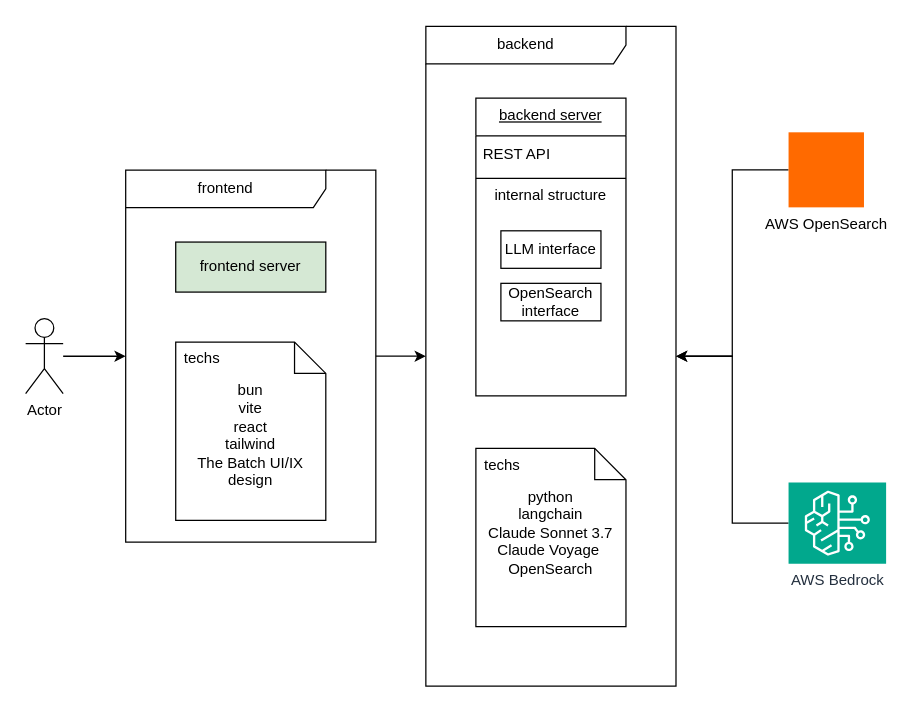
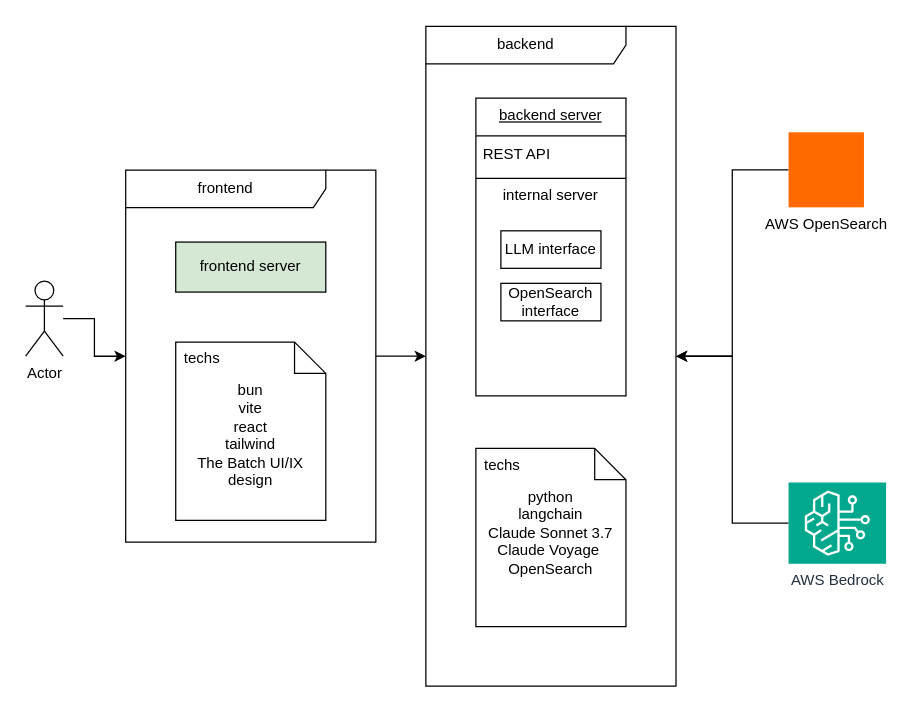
node "internal structure": label "internal structure" -> "internal server"
node "Actor": moved (44, 356) -> (44, 318)
